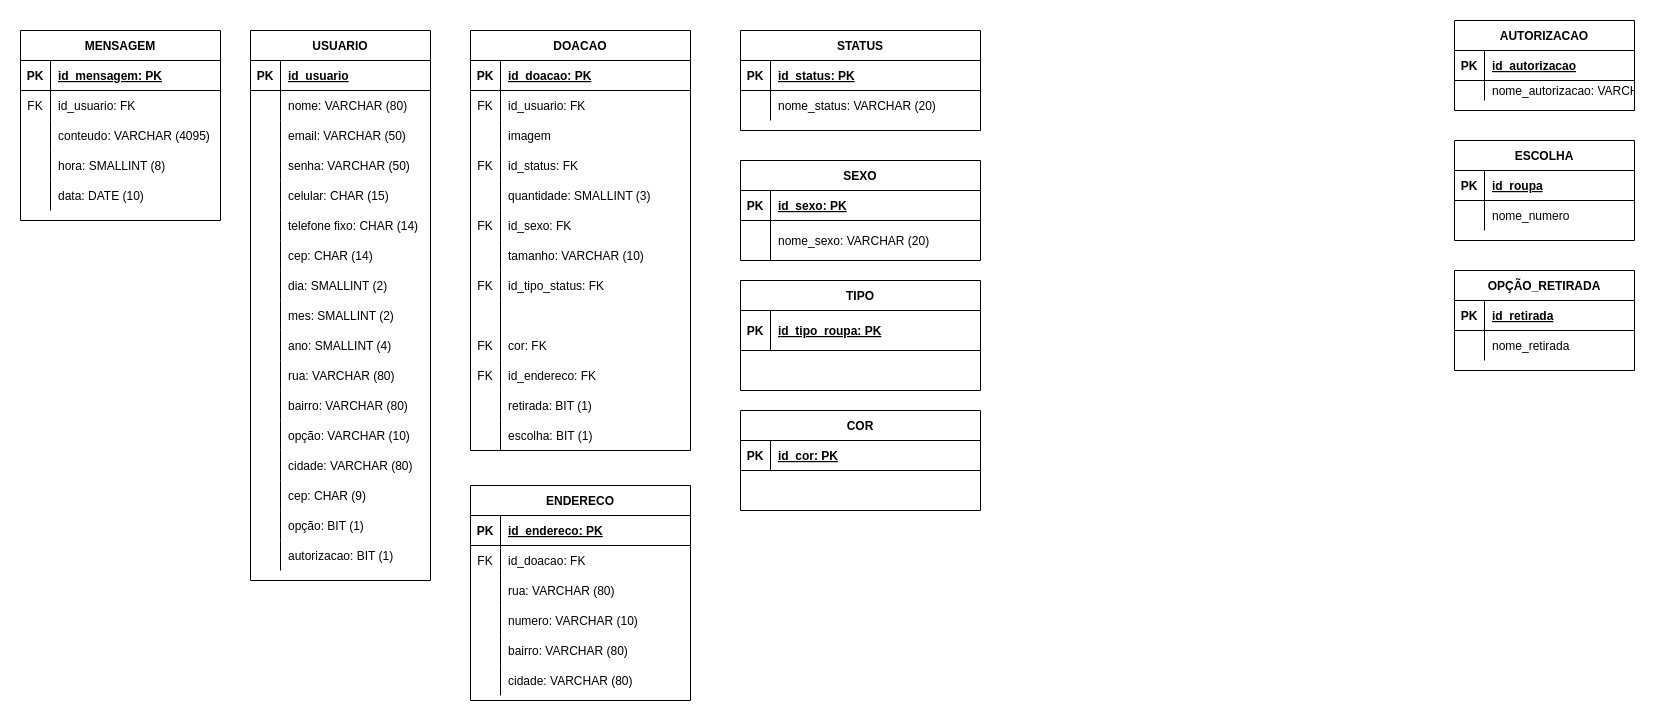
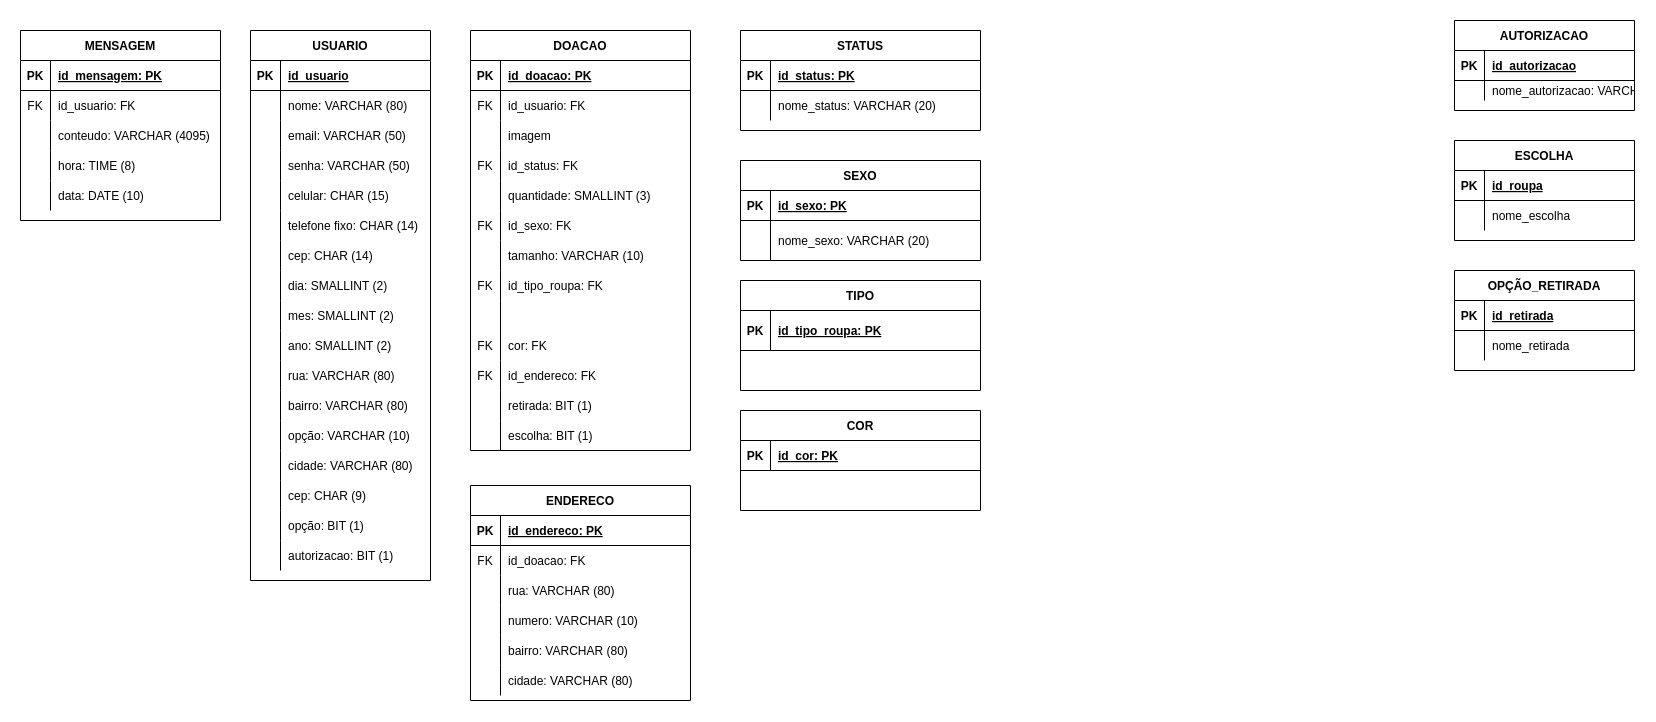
node "hora: SMALLINT (8)": label "hora: SMALLINT (8)" -> "hora: TIME (8)"
node "nome_numero": label "nome_numero" -> "nome_escolha"
node "id_tipo_status: FK": label "id_tipo_status: FK" -> "id_tipo_roupa: FK"
node "ano: SMALLINT (4)": label "ano: SMALLINT (4)" -> "ano: SMALLINT (2)"
